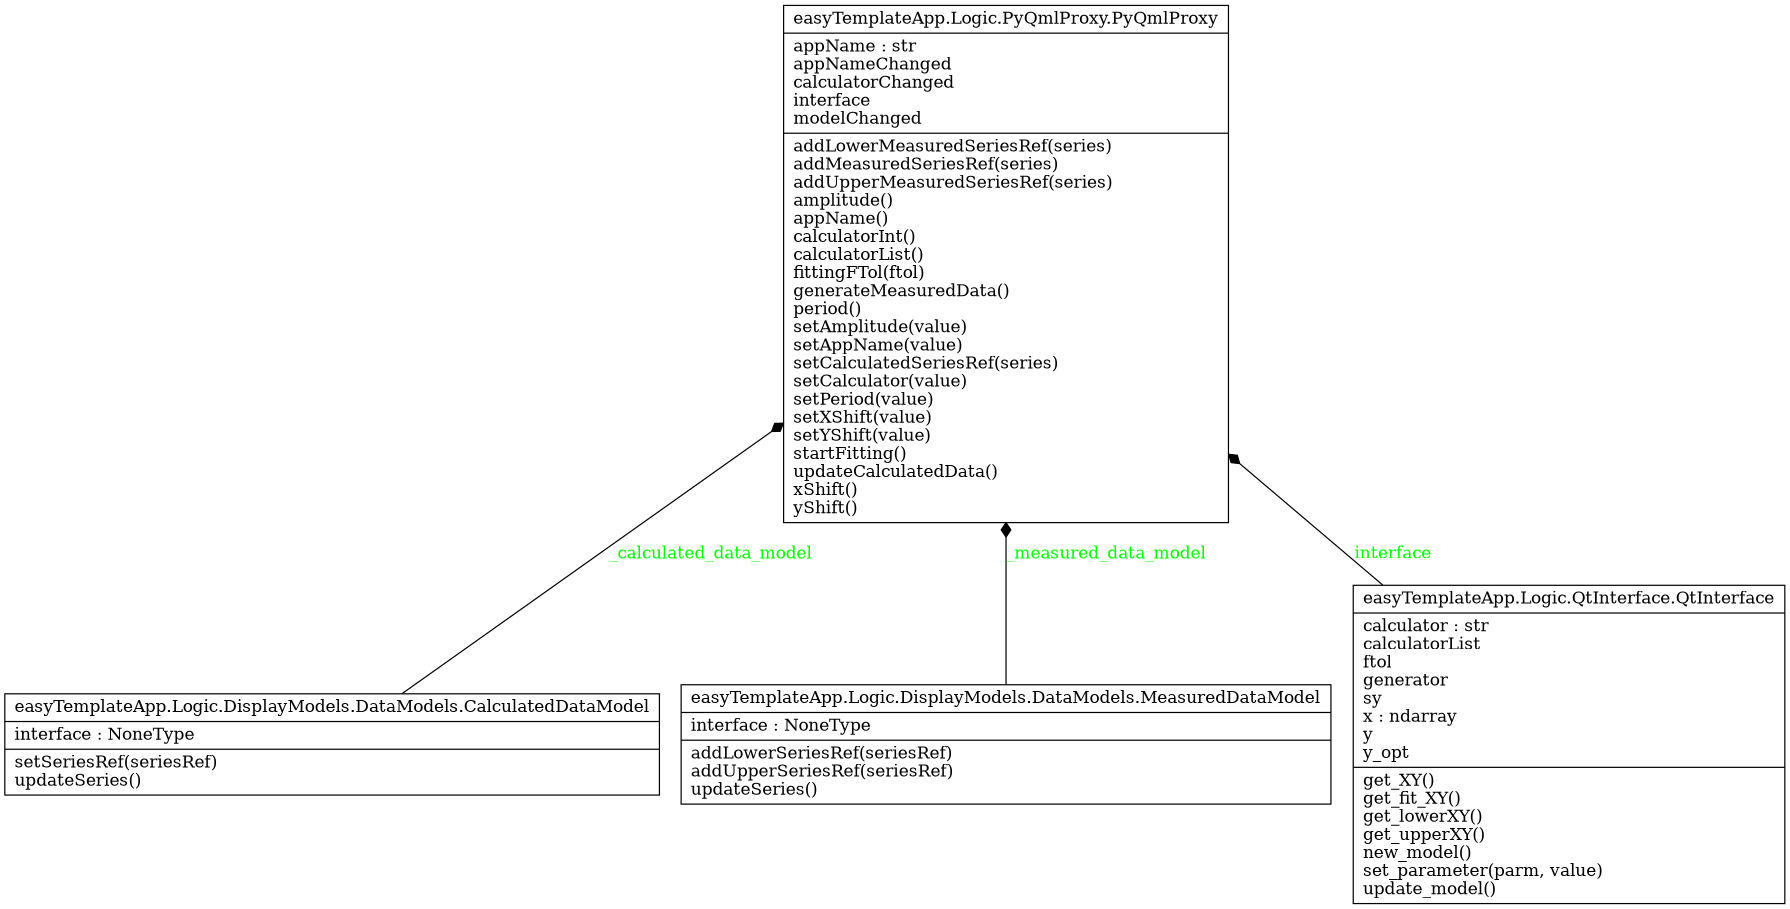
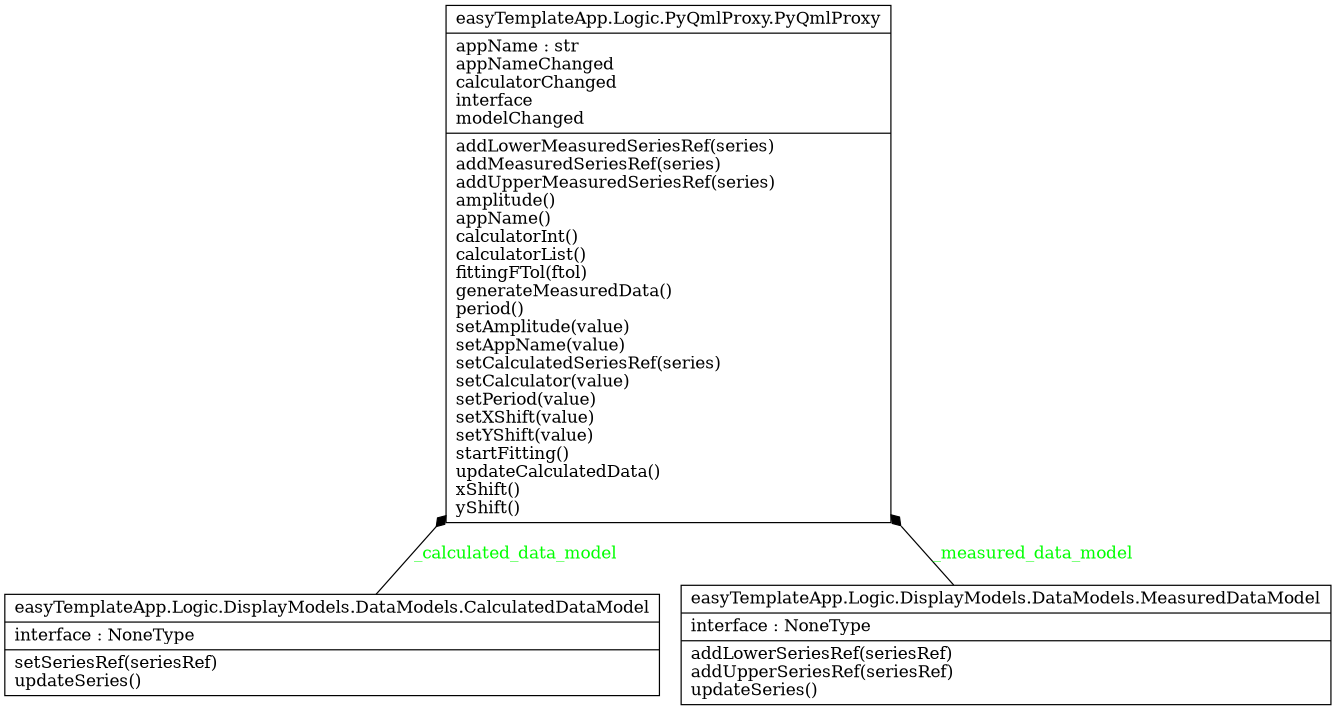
node "easyTemplateApp.Logic.QtInterface.QtInterface": removed
